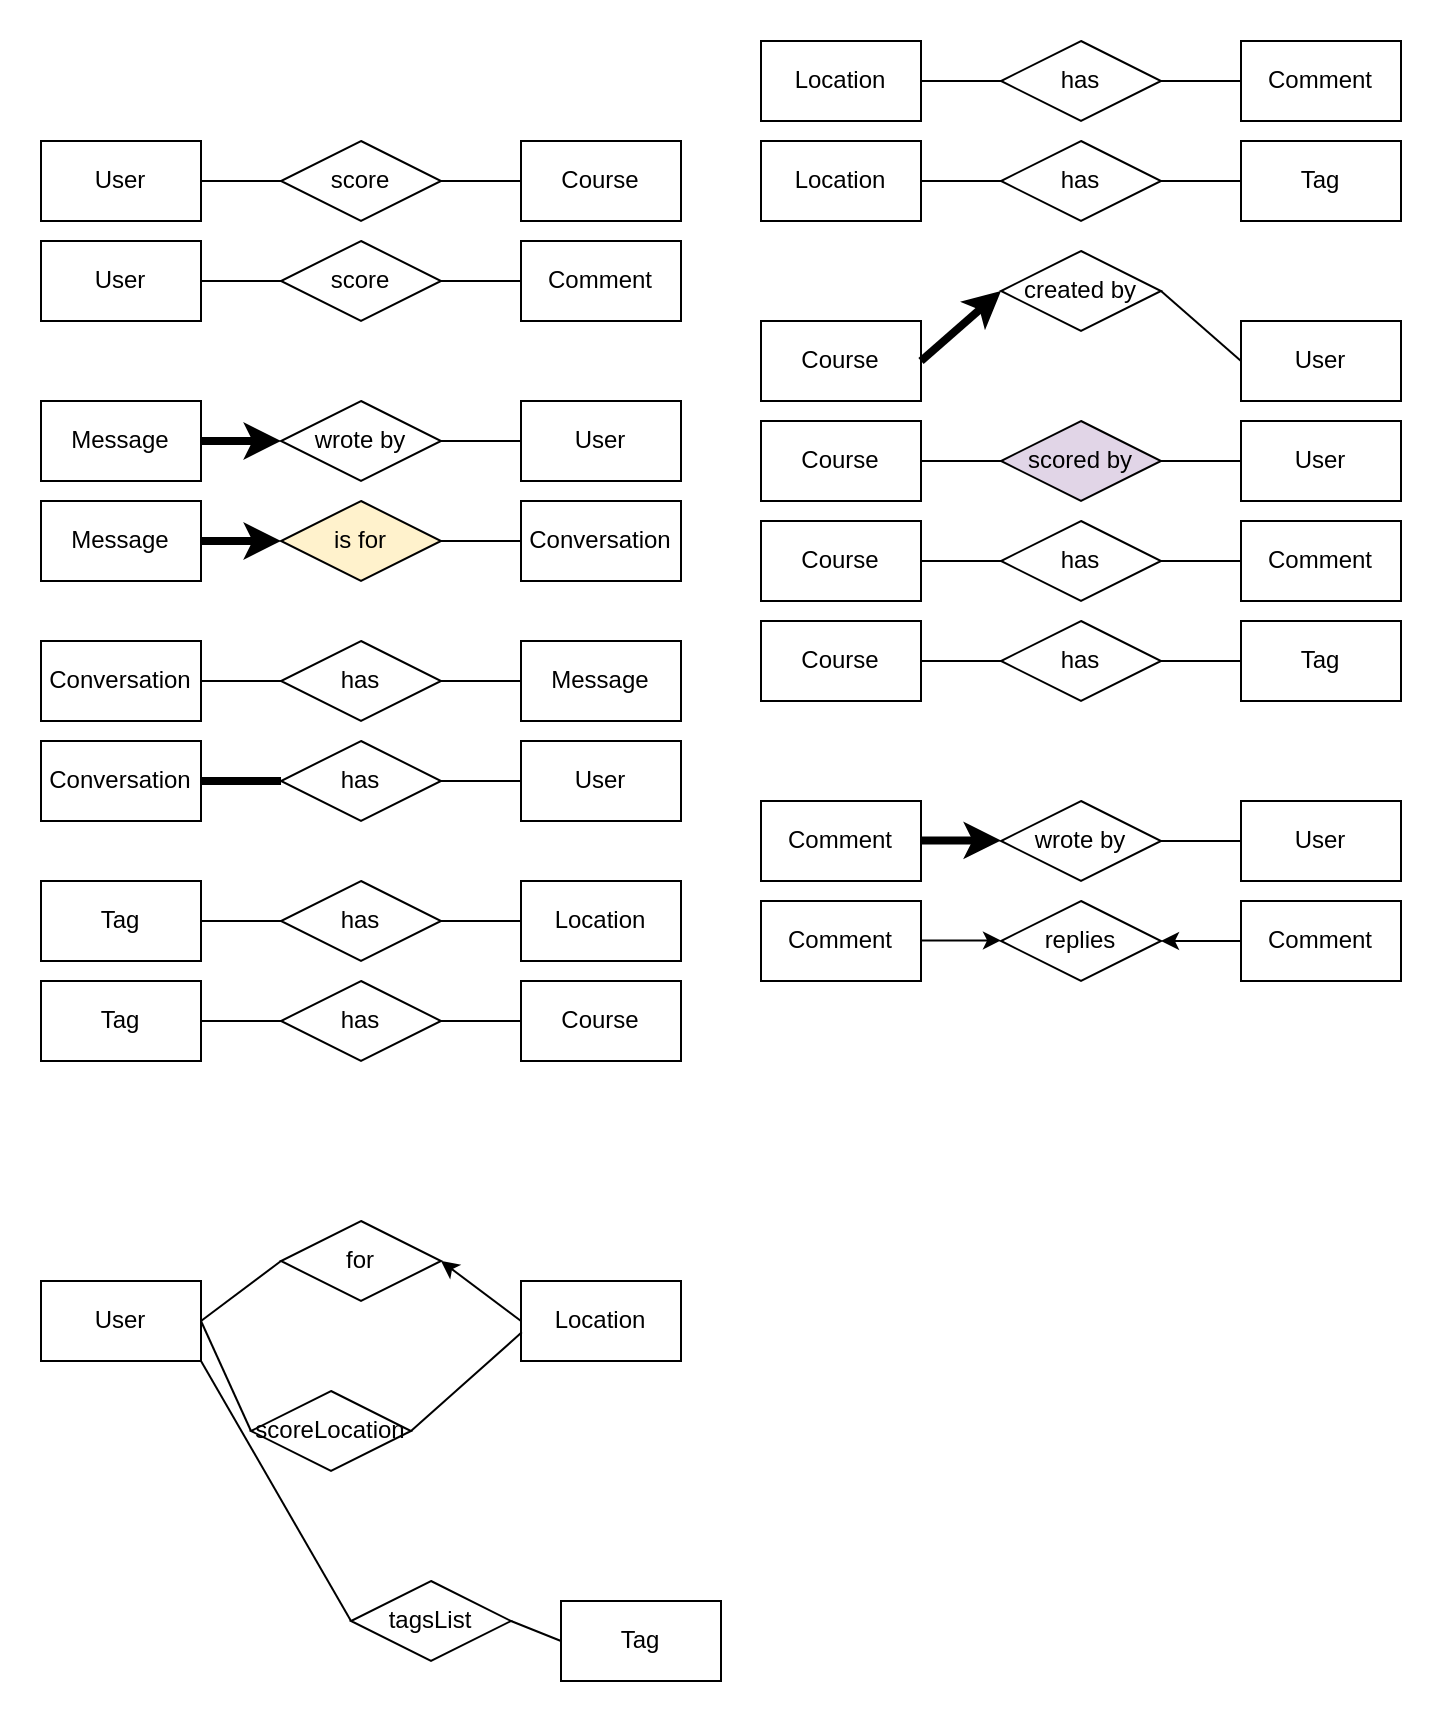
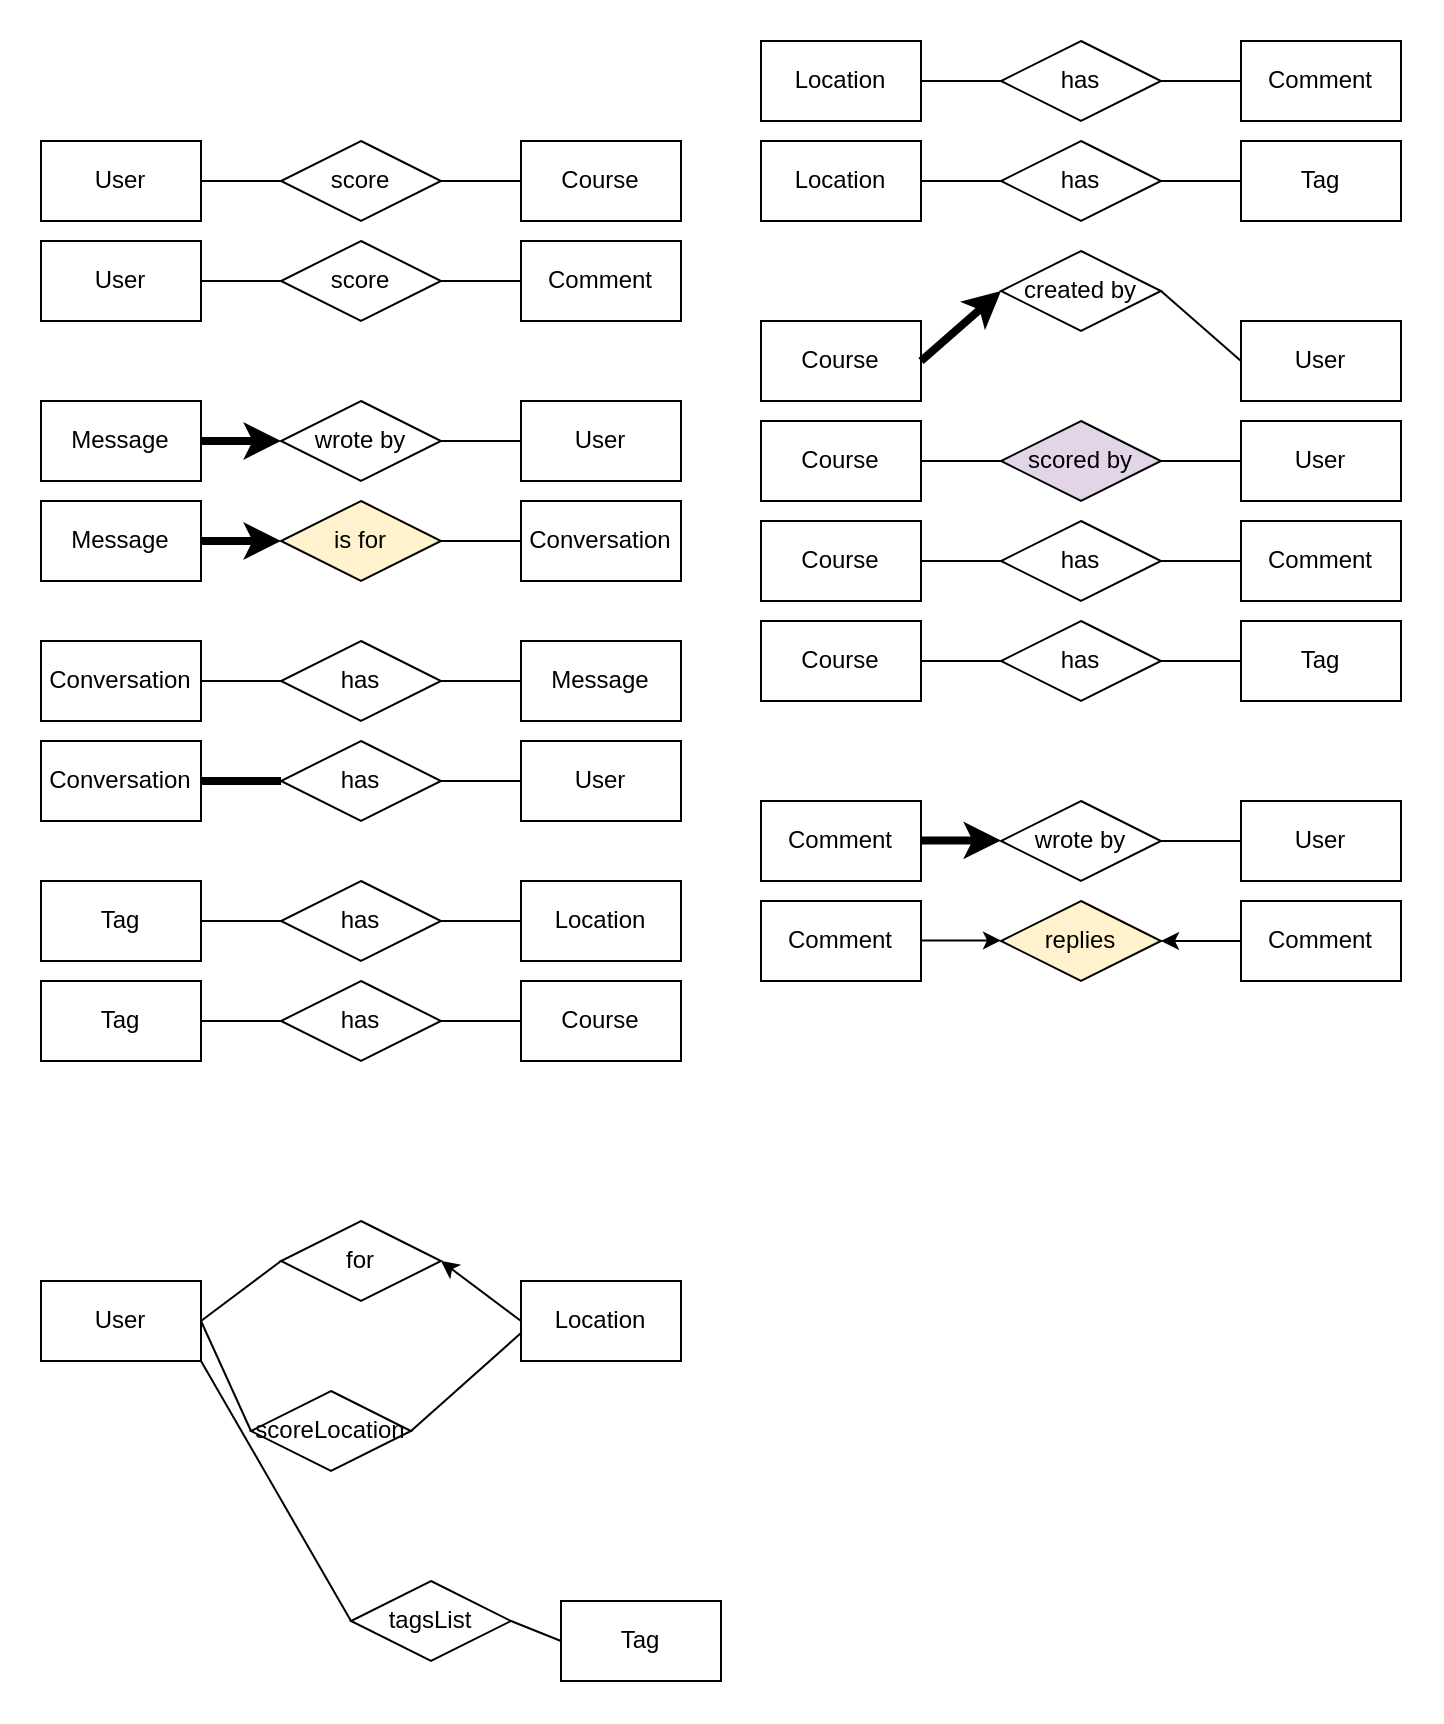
node "replies": fillcolor #ffffff -> #fff2cc
